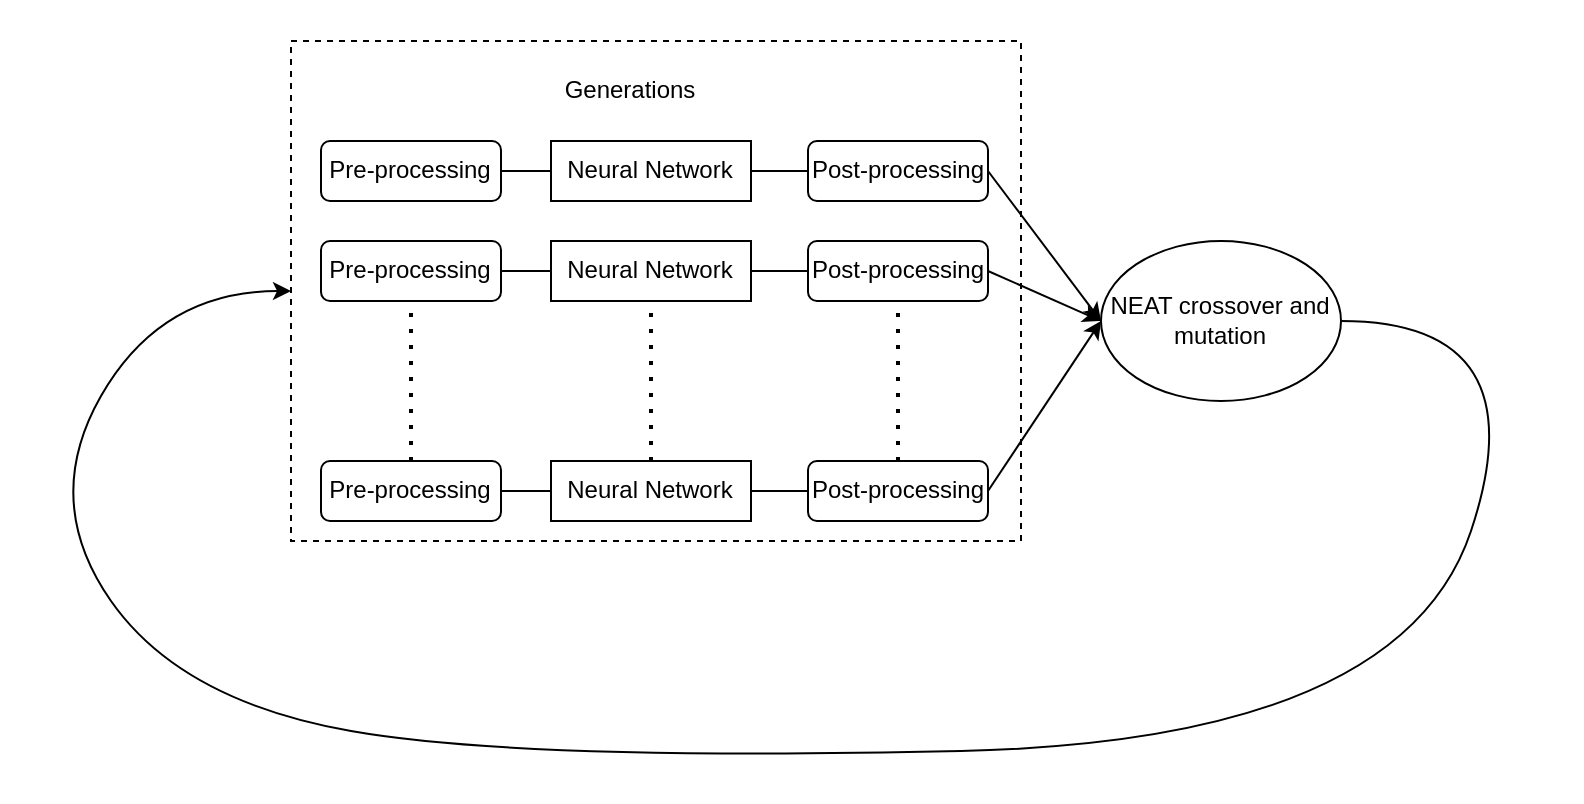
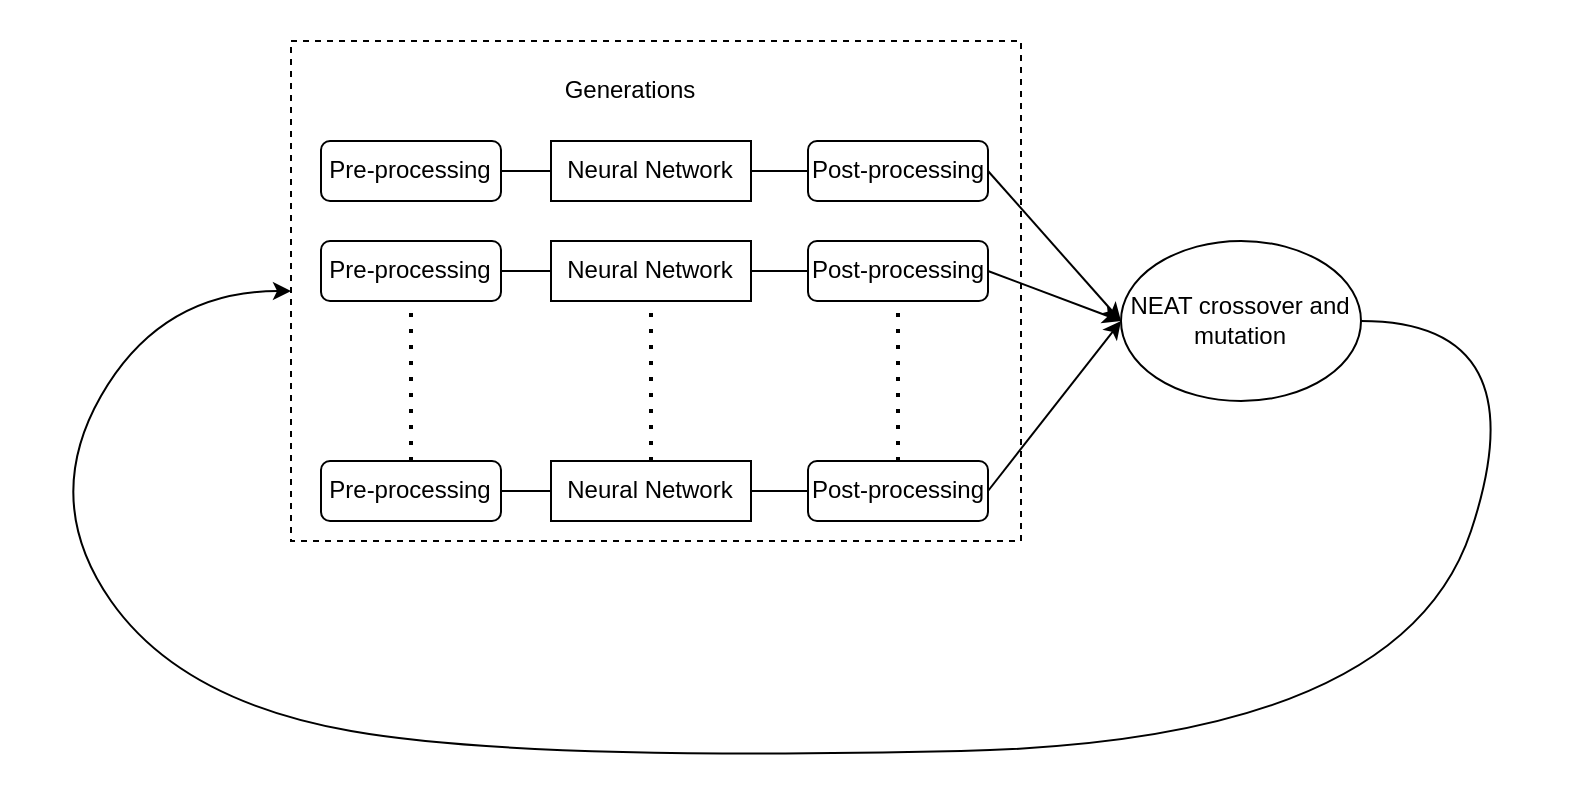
node "NEAT crossover and mutation": moved (1221, 321) -> (1241, 321)
